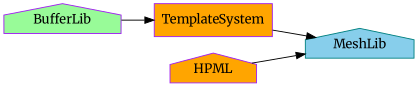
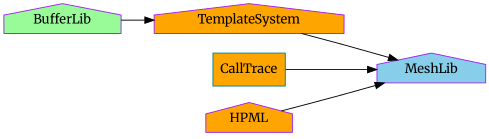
node "TemplateSystem": shape box -> house
node "MeshLib": color teal -> purple
node "CallTrace": added
